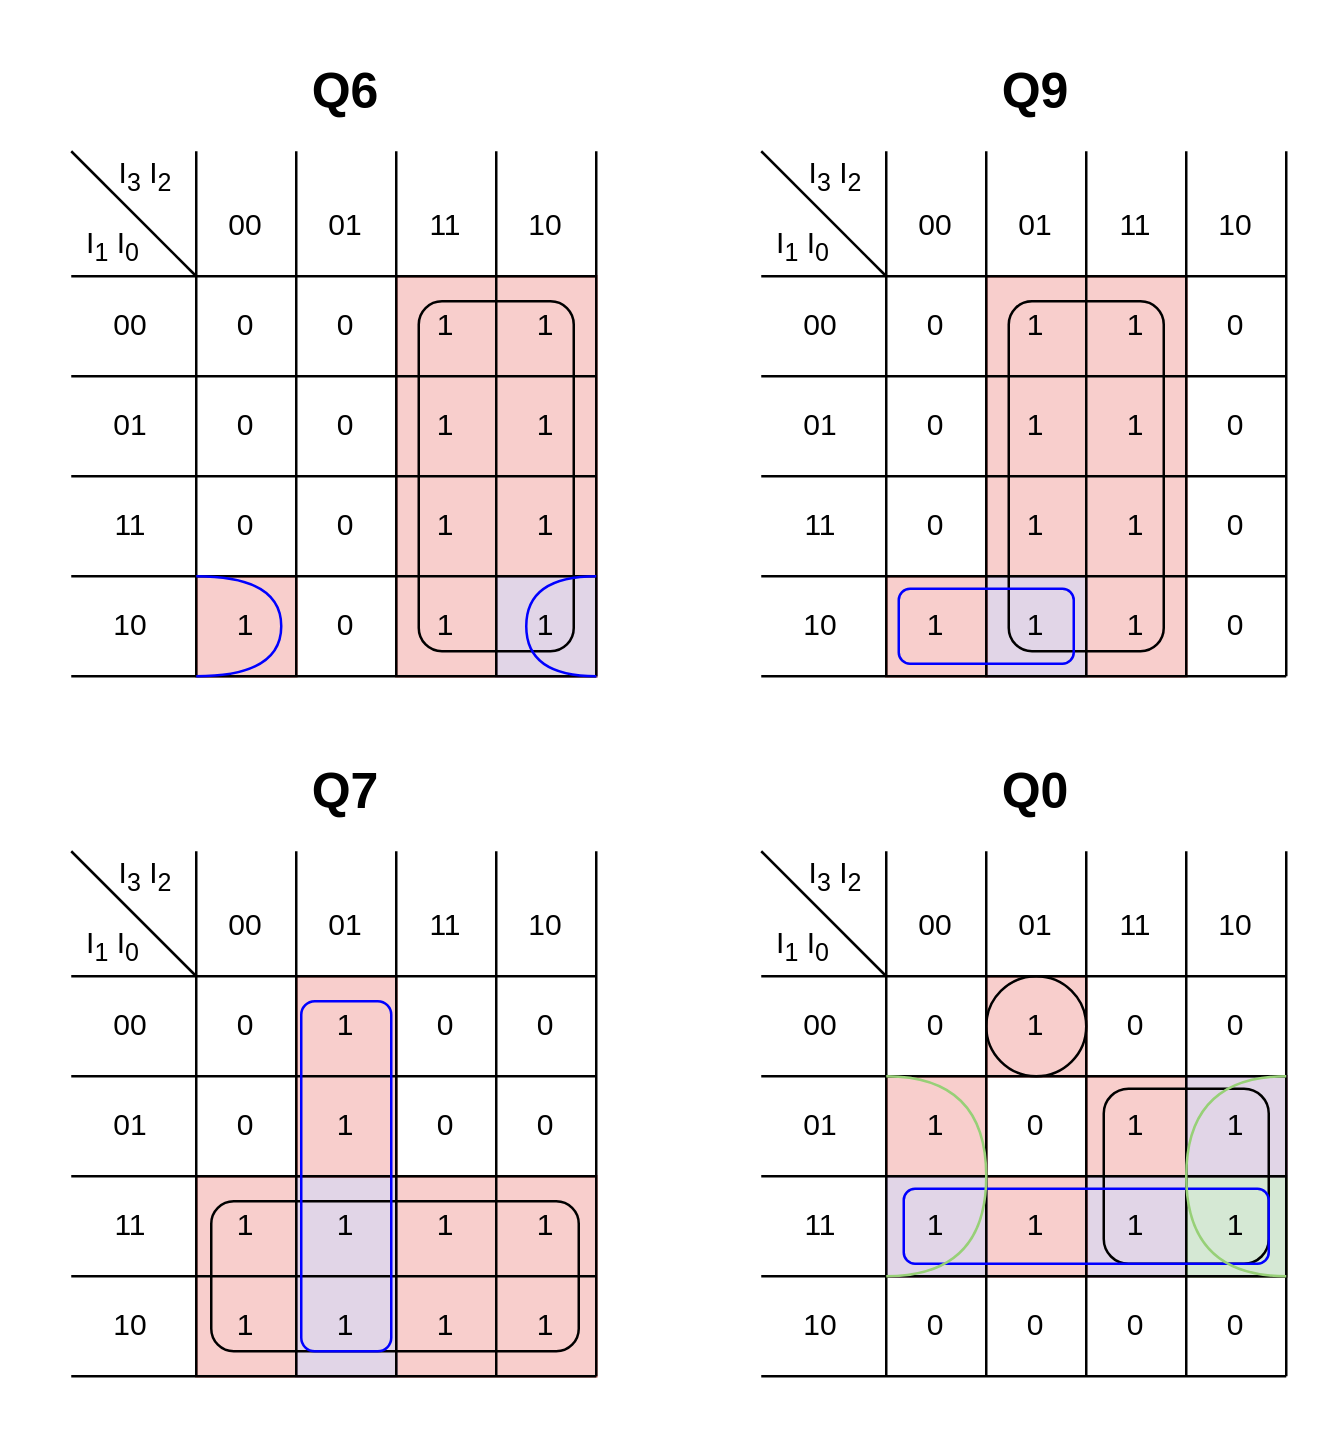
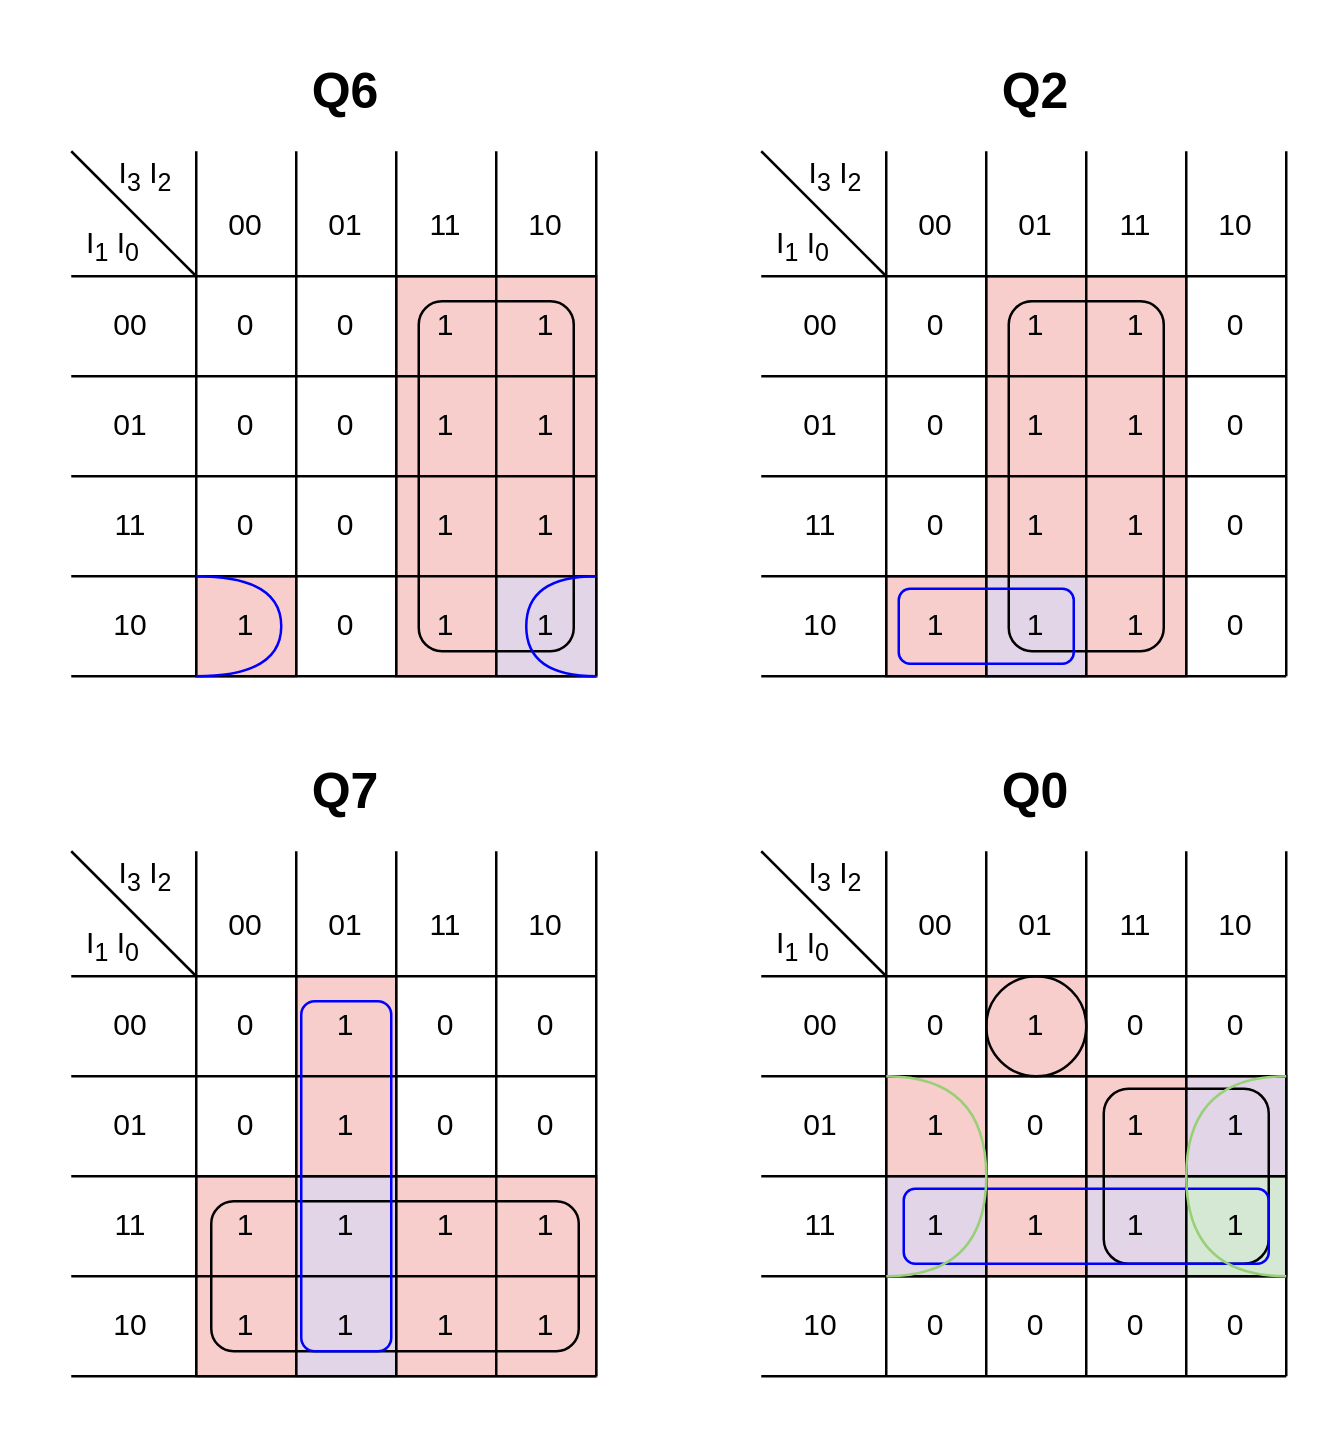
node "Q9": label "Q9" -> "Q2"
